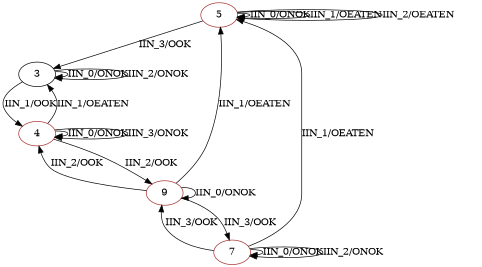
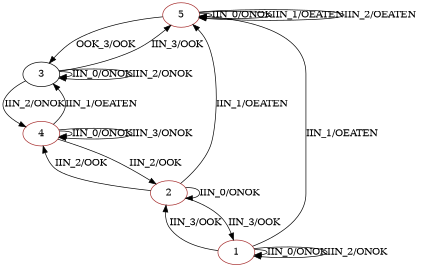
edge "5" -> "3": label "IIN_3/OOK" -> "OOK_3/OOK"
edge "3" -> "5": added, label "IIN_3/OOK"
edge "3" -> "4": label "IIN_1/OOK" -> "IIN_2/ONOK"
node "9": label "9" -> "2"
node "7": label "7" -> "1"
